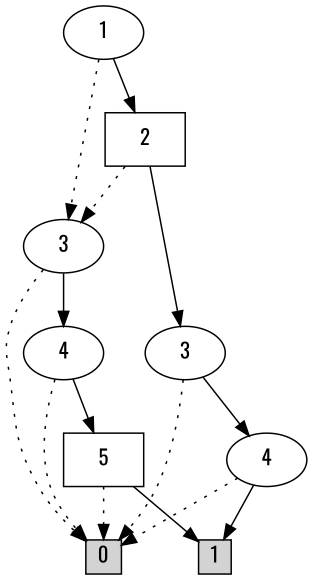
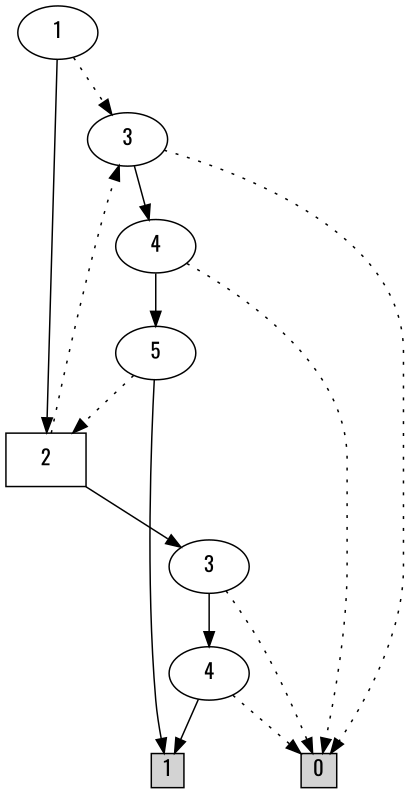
node "5": shape box -> ellipse
edge "5" -> "0": now "5" -> "2"
